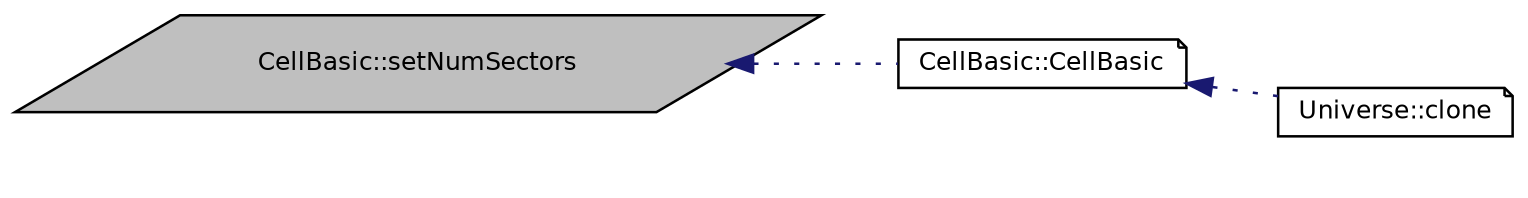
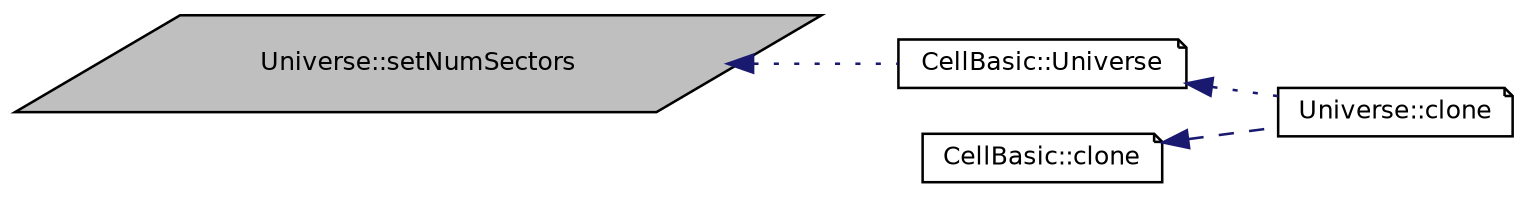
node "CellBasic::setNumSectors": label "CellBasic::setNumSectors" -> "Universe::setNumSectors"
node "CellBasic::CellBasic": label "CellBasic::CellBasic" -> "CellBasic::Universe"
node "CellBasic::clone": added
